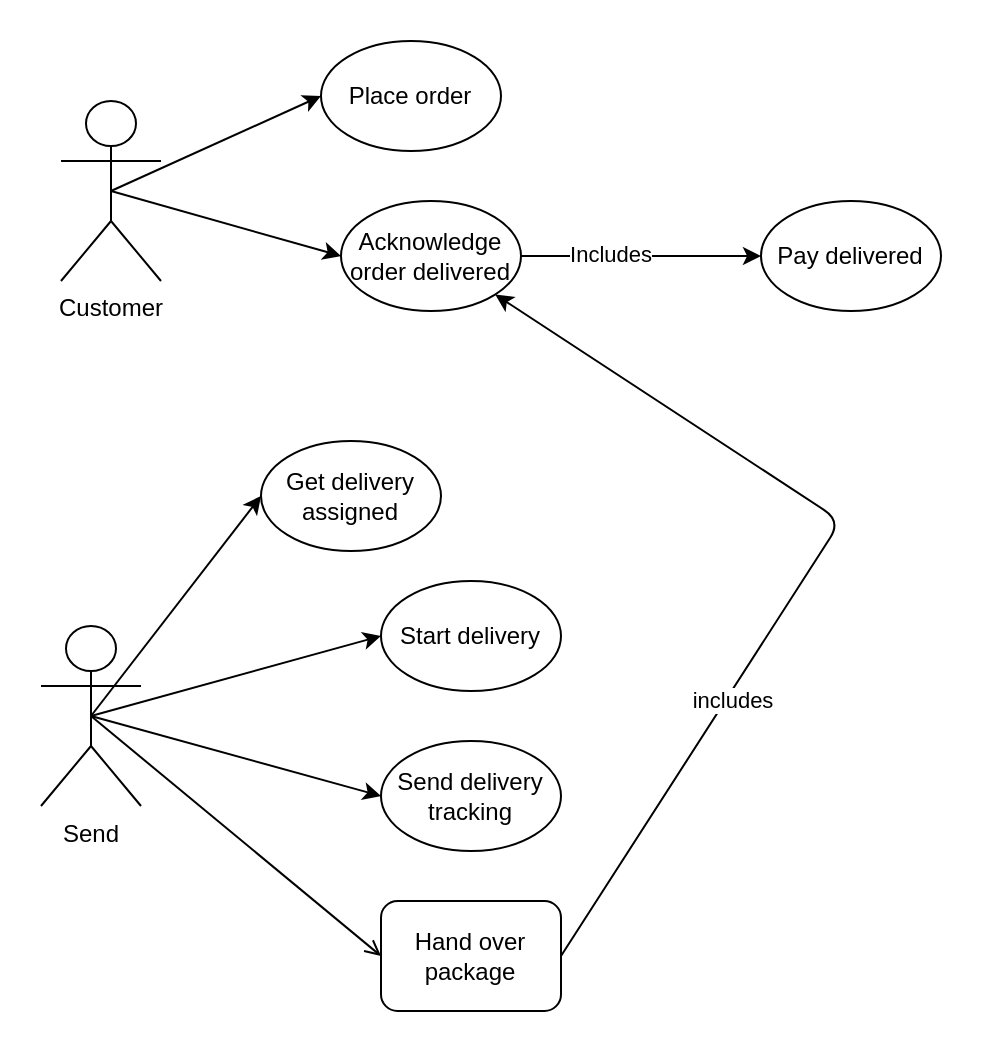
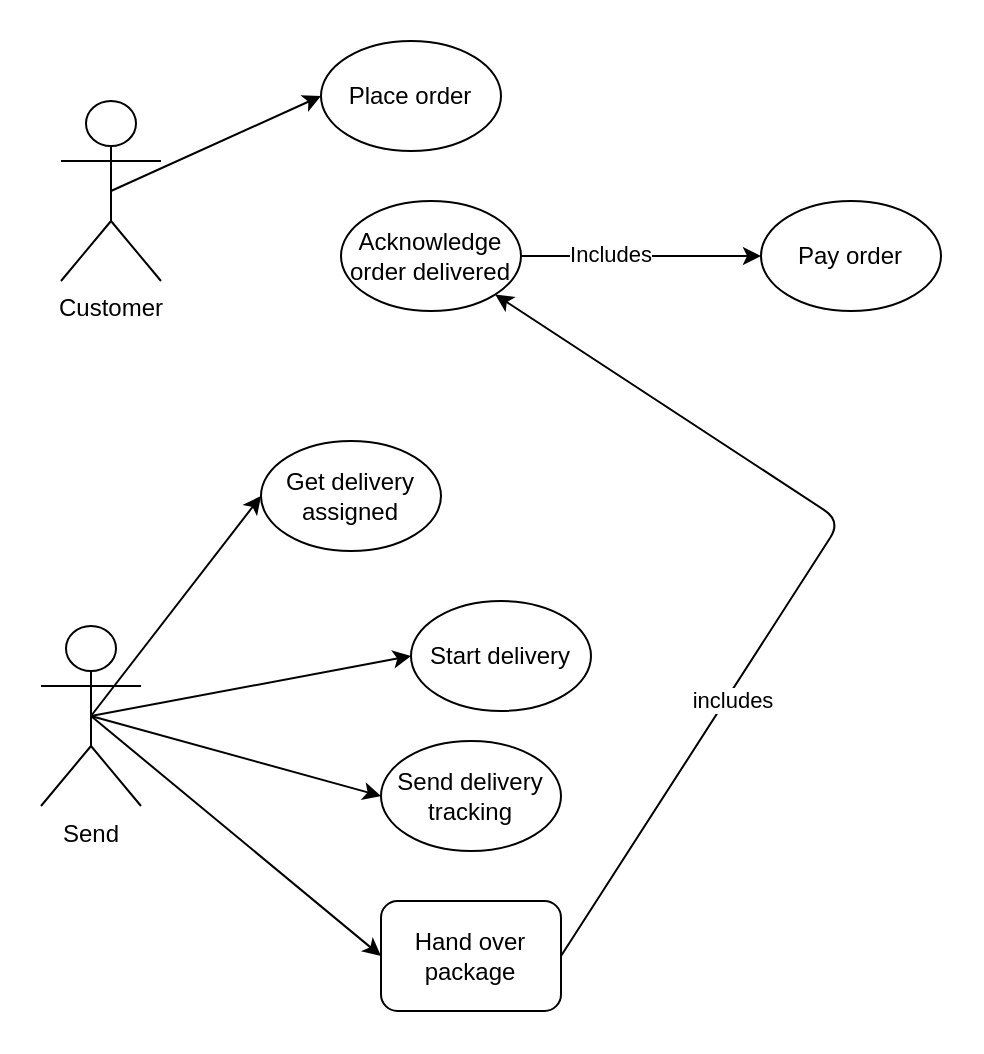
edge "Customer" -> "Acknowledge order delivered": removed
node "Pay delivered": label "Pay delivered" -> "Pay order"
node "Start delivery": moved (471, 636) -> (501, 656)
edge "Send" -> "Hand over package": arrowhead open -> classic
